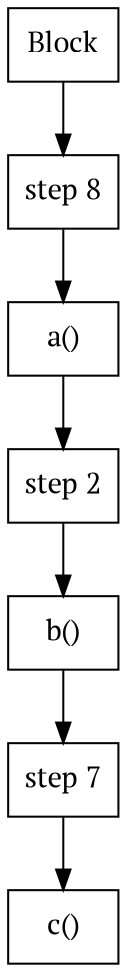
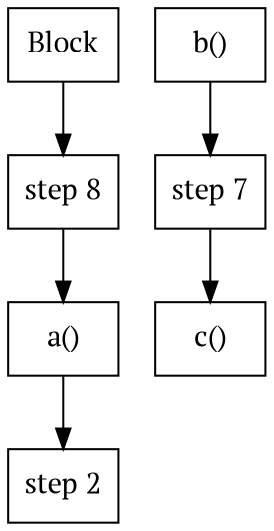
edge "step 2" -> "b()": removed
